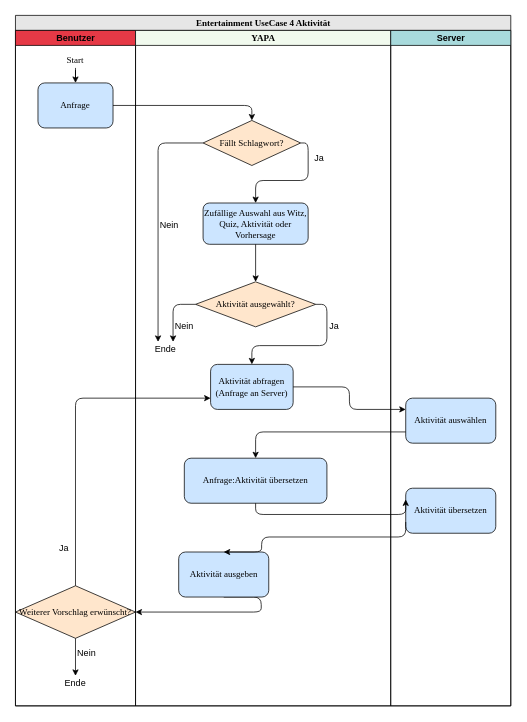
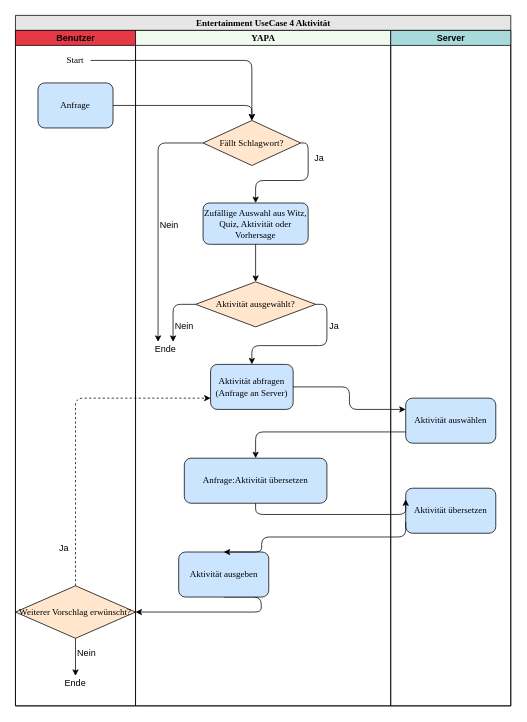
edge "Start" -> "Anfrage": now "Start" -> "Fällt Schlagwort?"
edge "Weiterer Vorschlag erwünscht?" -> "Aktivität abfragen (Anfrage an Server)": style solid -> dashed
